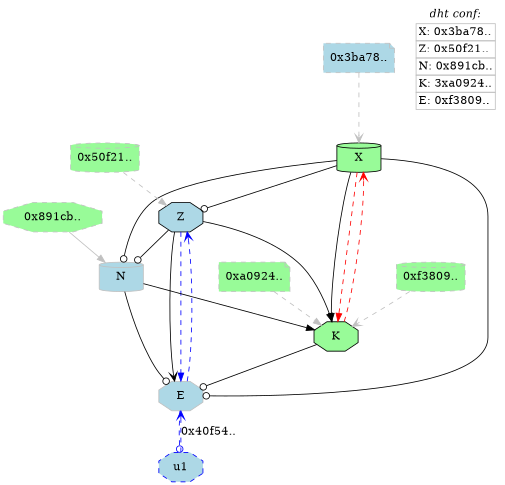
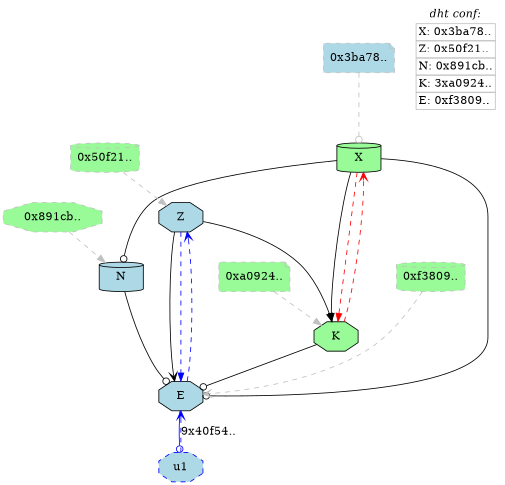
edge "0x3ba78.." -> "X": arrowhead vee -> odot
edge "X" -> "Z": removed
edge "Z" -> "N": removed
edge "0x891cb.." -> "N": style solid -> dashed
node "N": color gray -> black
edge "N" -> "K": removed
edge "0xf3809.." -> "K": now "0xf3809.." -> "E"
node "E": color gray -> black
edge "E" -> "u1": style dashed -> solid
edge "u1" -> "E": label "0x40f54.." -> "9x40f54.."
